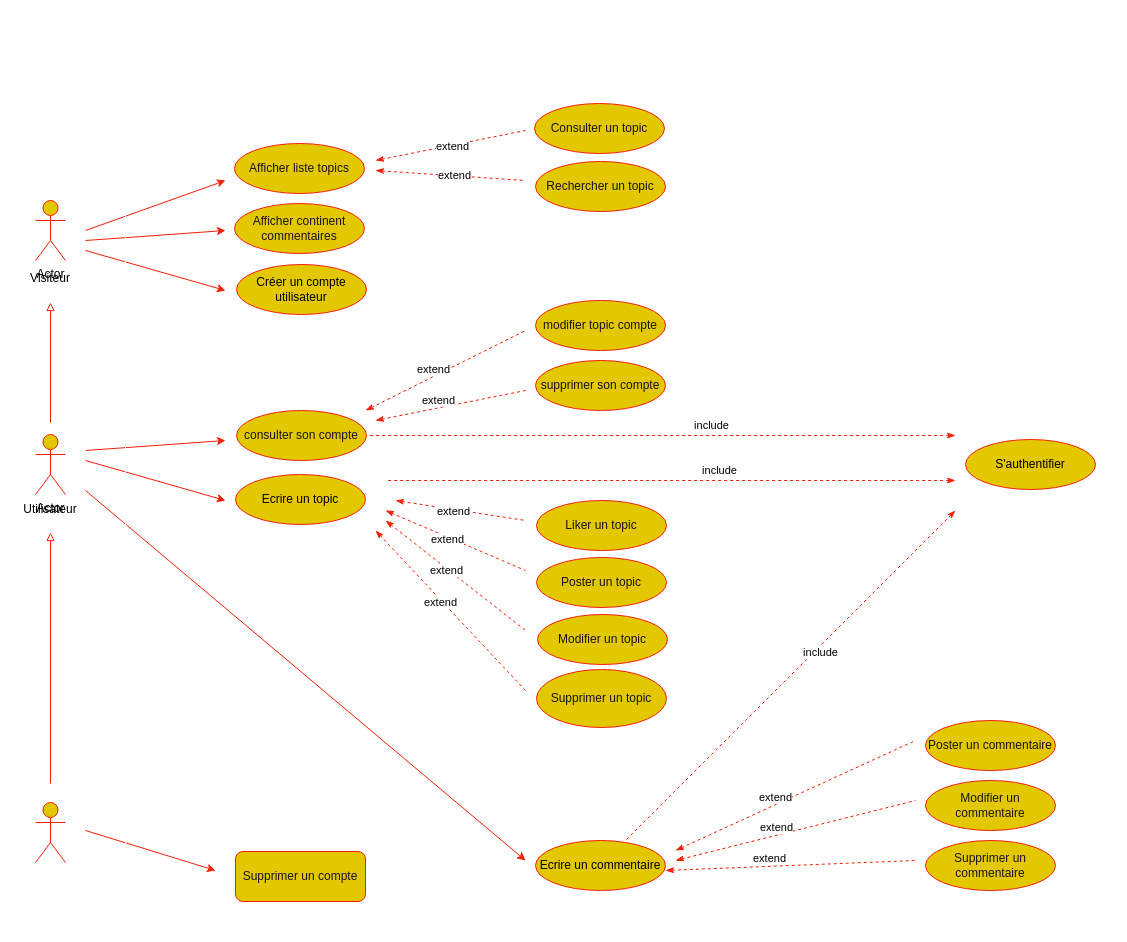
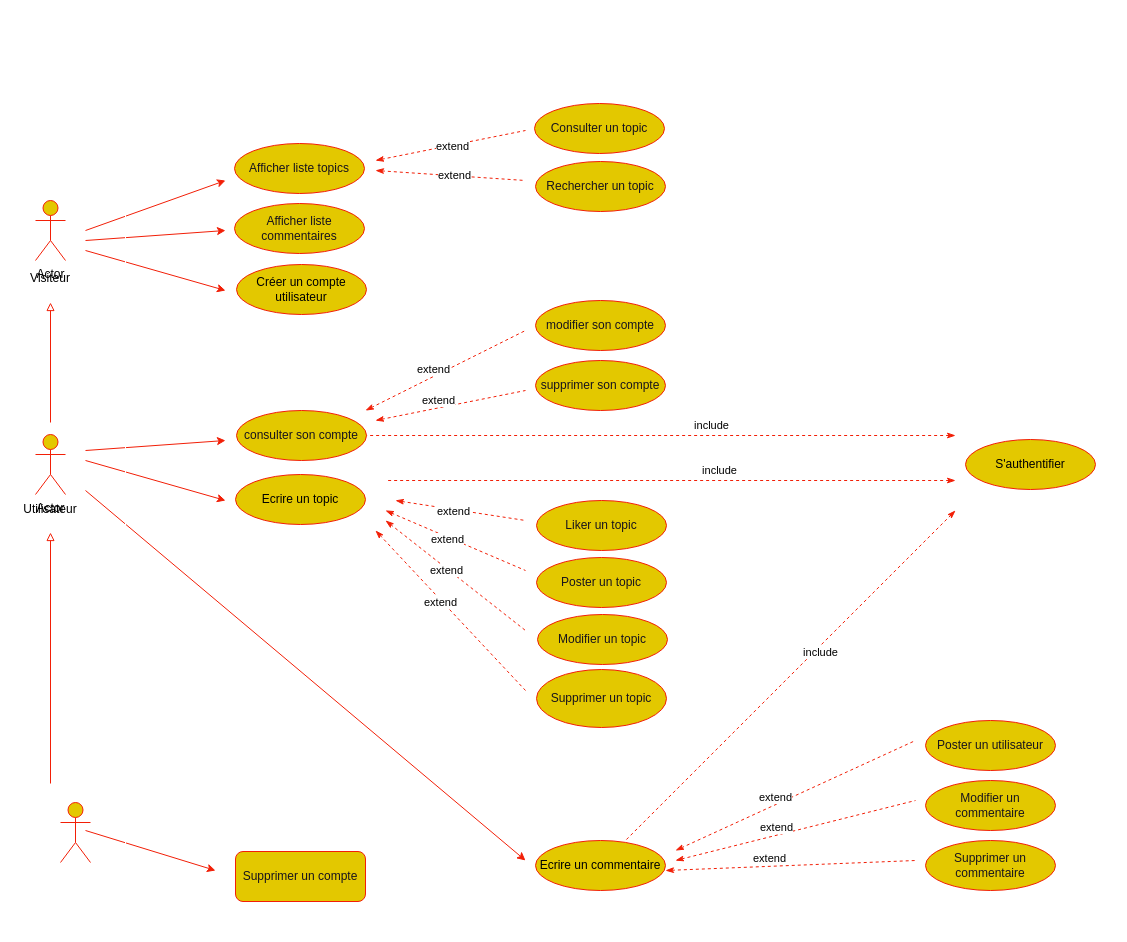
node "Afficher continent commentaires": label "Afficher continent commentaires" -> "Afficher liste commentaires"
node "modifier topic compte": label "modifier topic compte" -> "modifier son compte"
node "Poster un commentaire": label "Poster un commentaire" -> "Poster un utilisateur"
node "Admin": moved (51, 833) -> (76, 833)
